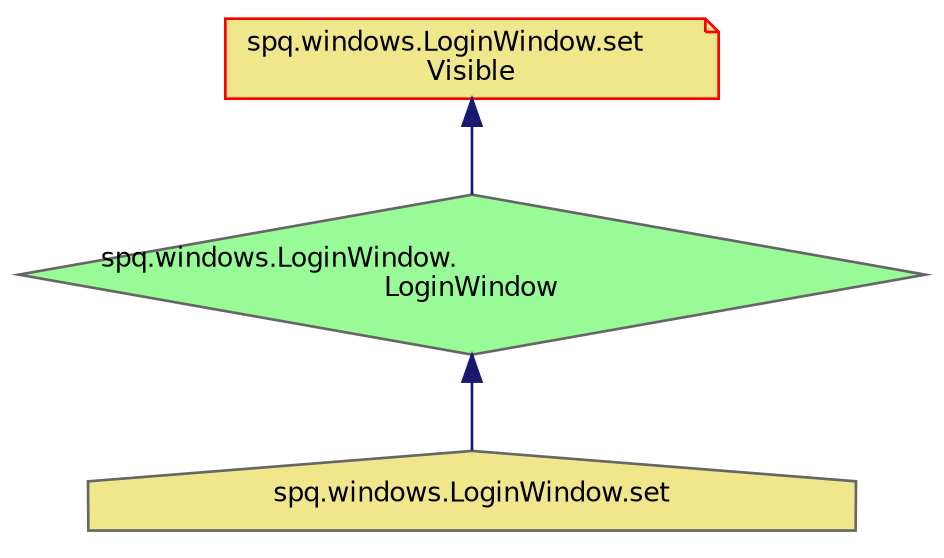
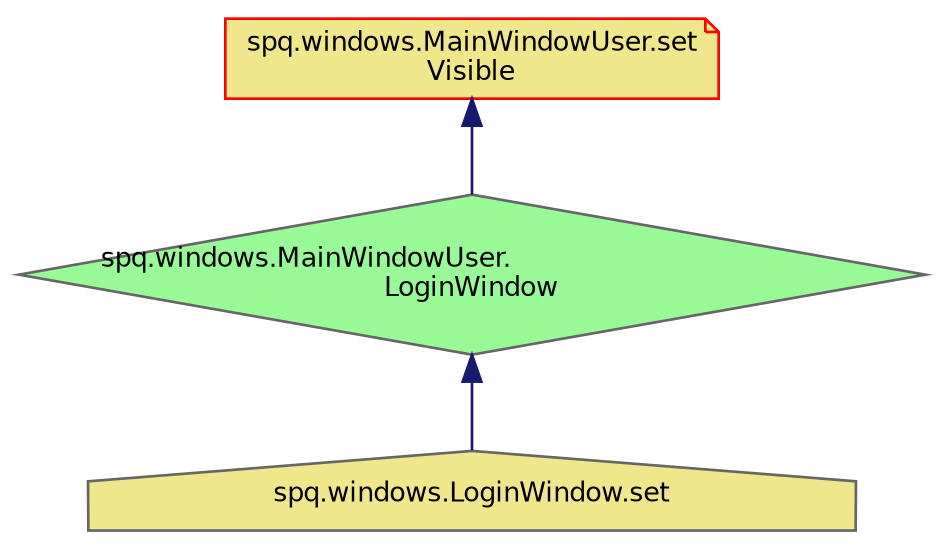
node "spq.windows.LoginWindow.set Visible": label "spq.windows.LoginWindow.set Visible" -> "spq.windows.MainWindowUser.set Visible"
node "spq.windows.LoginWindow. LoginWindow": label "spq.windows.LoginWindow. LoginWindow" -> "spq.windows.MainWindowUser. LoginWindow"
